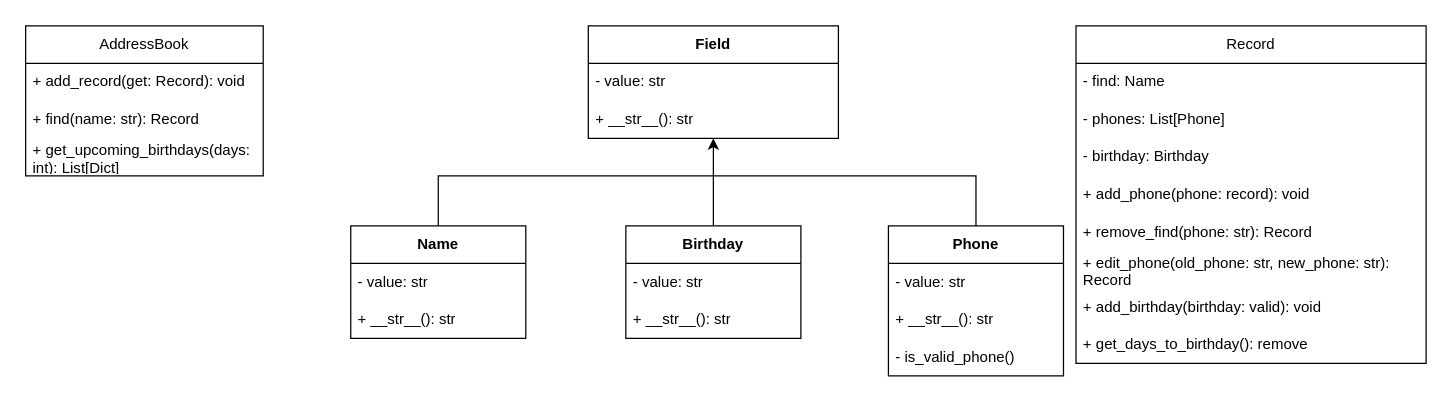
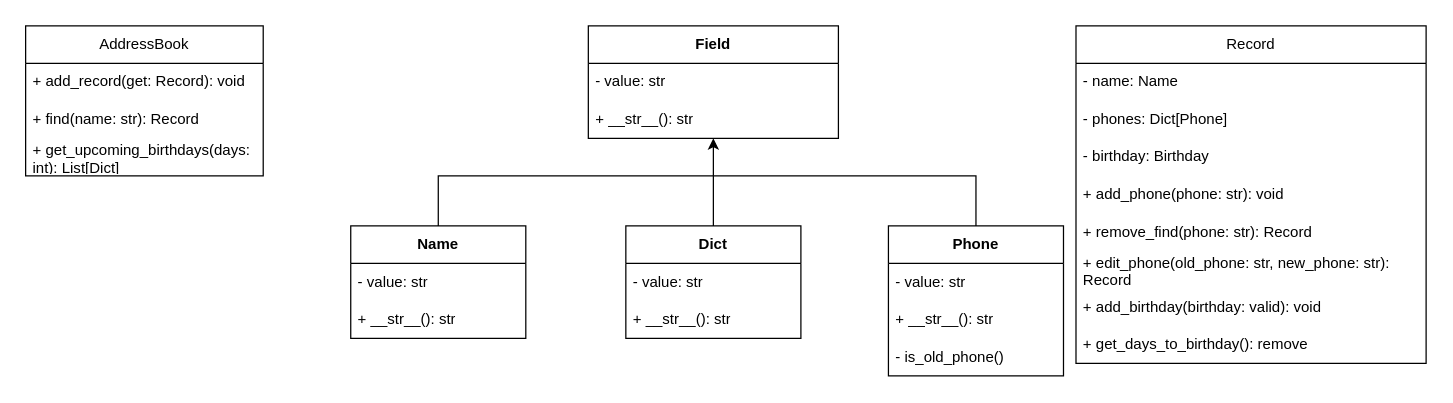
node "- find: Name": label "- find: Name" -> "- name: Name"
node "- phones: List[Phone]": label "- phones: List[Phone]" -> "- phones: Dict[Phone]"
node "+ add_phone(phone: record): void": label "+ add_phone(phone: record): void" -> "+ add_phone(phone: str): void"
node "Birthday": label "Birthday" -> "Dict"
node "- is_valid_phone()": label "- is_valid_phone()" -> "- is_old_phone()"
